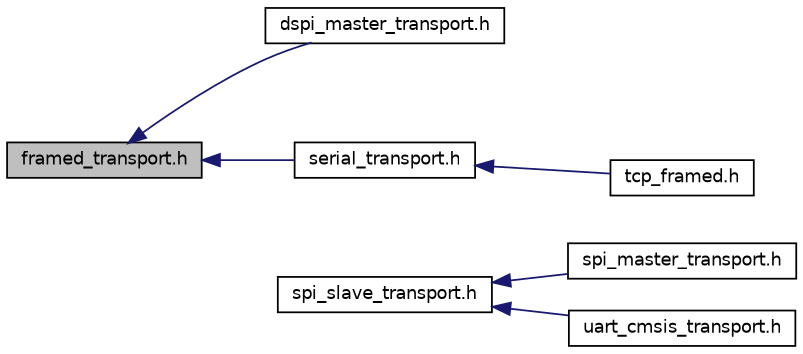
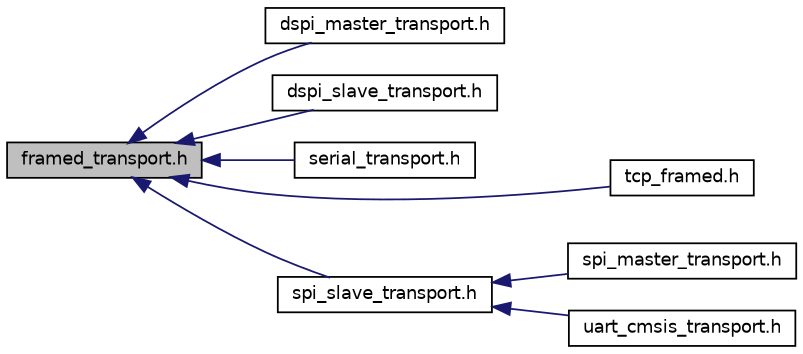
node "dspi_slave_transport.h": added
edge "tcp_framed.h" -> "serial_transport.h": now "tcp_framed.h" -> "framed_transport.h"
edge "spi_slave_transport.h" -> "framed_transport.h": added
